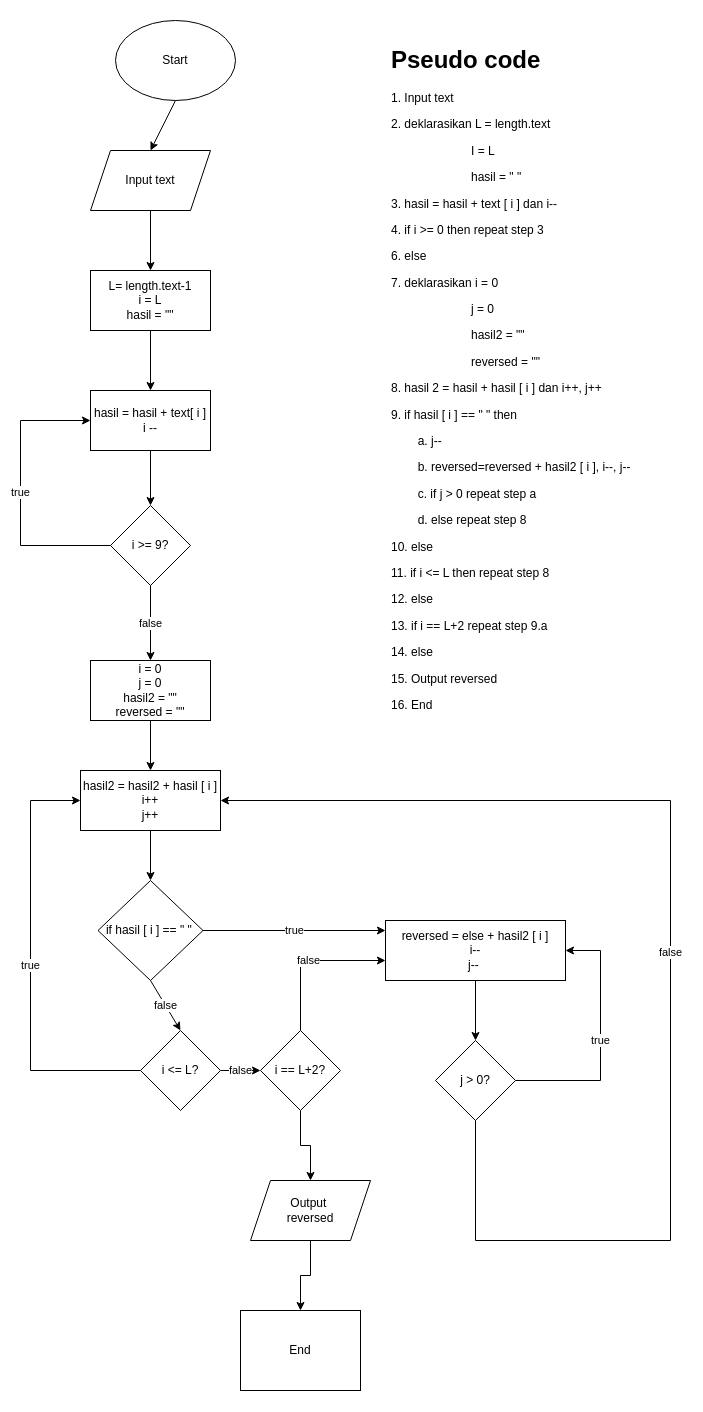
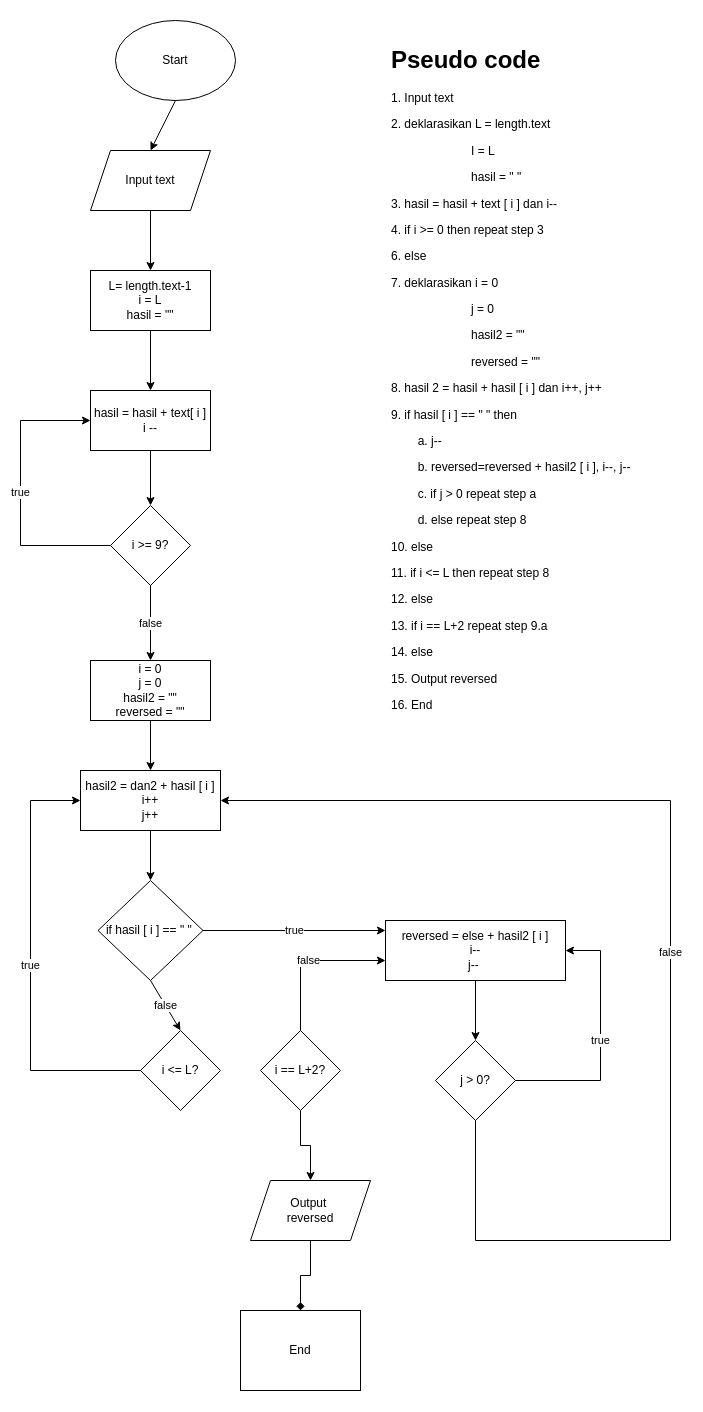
node "hasil2 = hasil2 + hasil [ i ] i++ j++": label "hasil2 = hasil2 + hasil [ i ] i++ j++" -> "hasil2 = dan2 + hasil [ i ] i++ j++"
edge "i <= L?" -> "i == L+2?": removed, label "false"
edge "Output reversed" -> "End": arrowhead classic -> diamond
